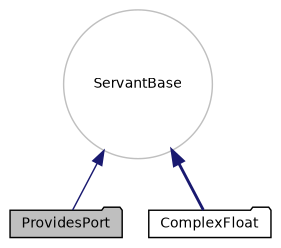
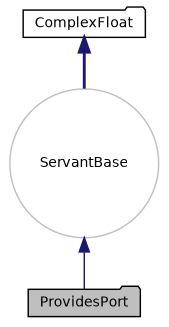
edge "ComplexFloat" -> "ServantBase": reversed
